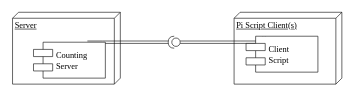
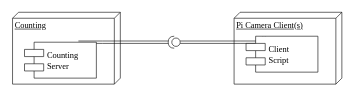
node "Server": label "Server" -> "Counting"
node "Pi Script Client(s)": label "Pi Script Client(s)" -> "Pi Camera Client(s)"
node "Counting Server": moved (69, 60) -> (60, 60)
